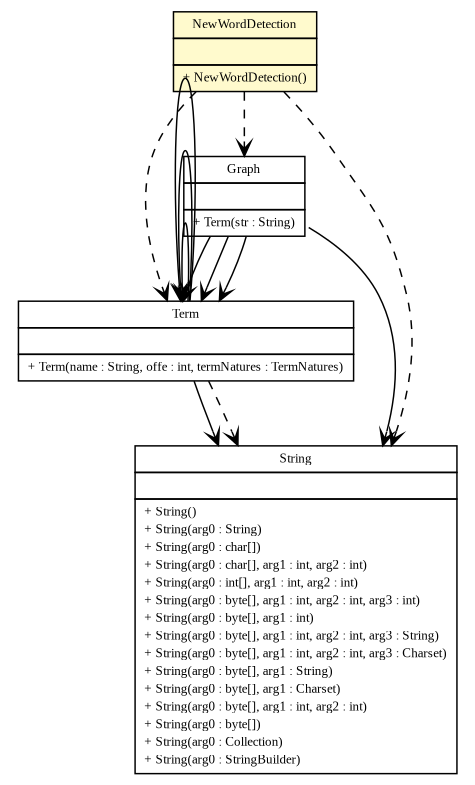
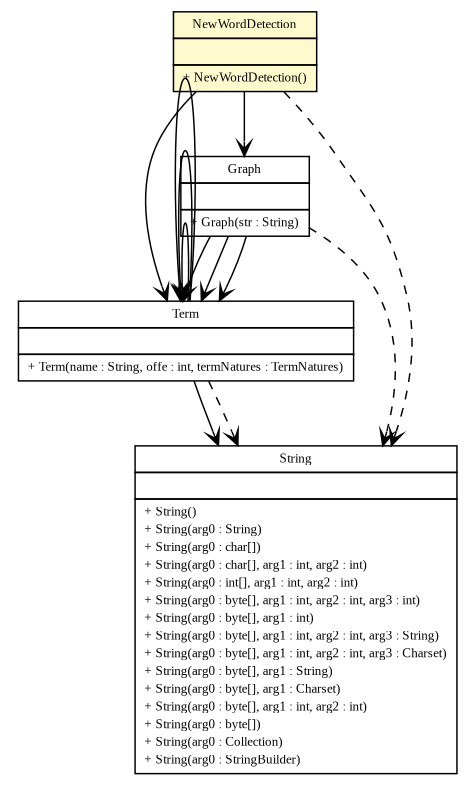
edge "NewWordDetection" -> "Graph": style dashed -> solid
edge "NewWordDetection" -> "Term": style dashed -> solid
node "Graph": text "+ Term(str : String)" -> "+ Graph(str : String)"
edge "Graph" -> "String": style solid -> dashed
